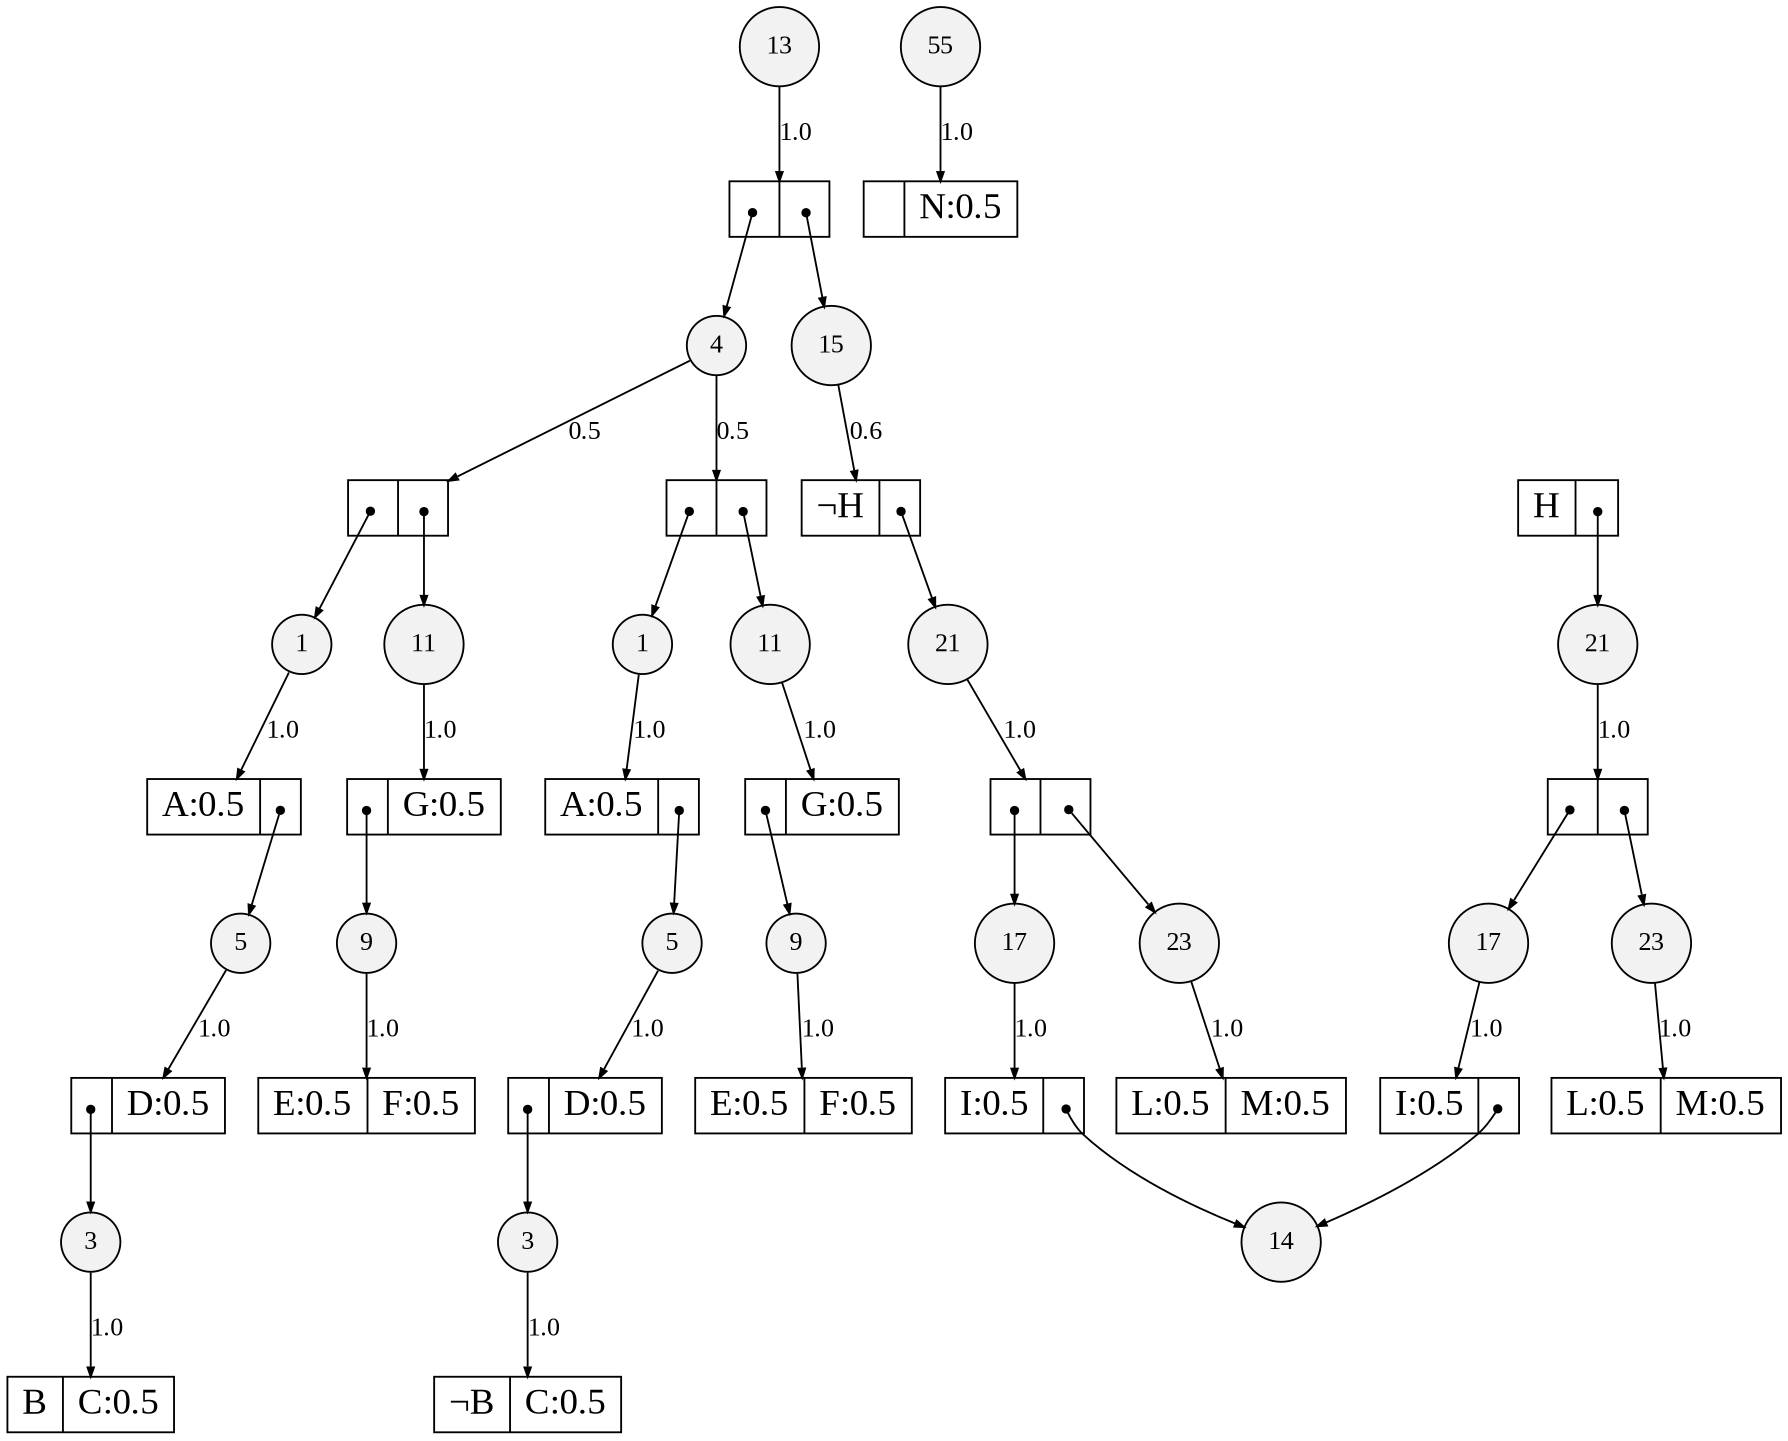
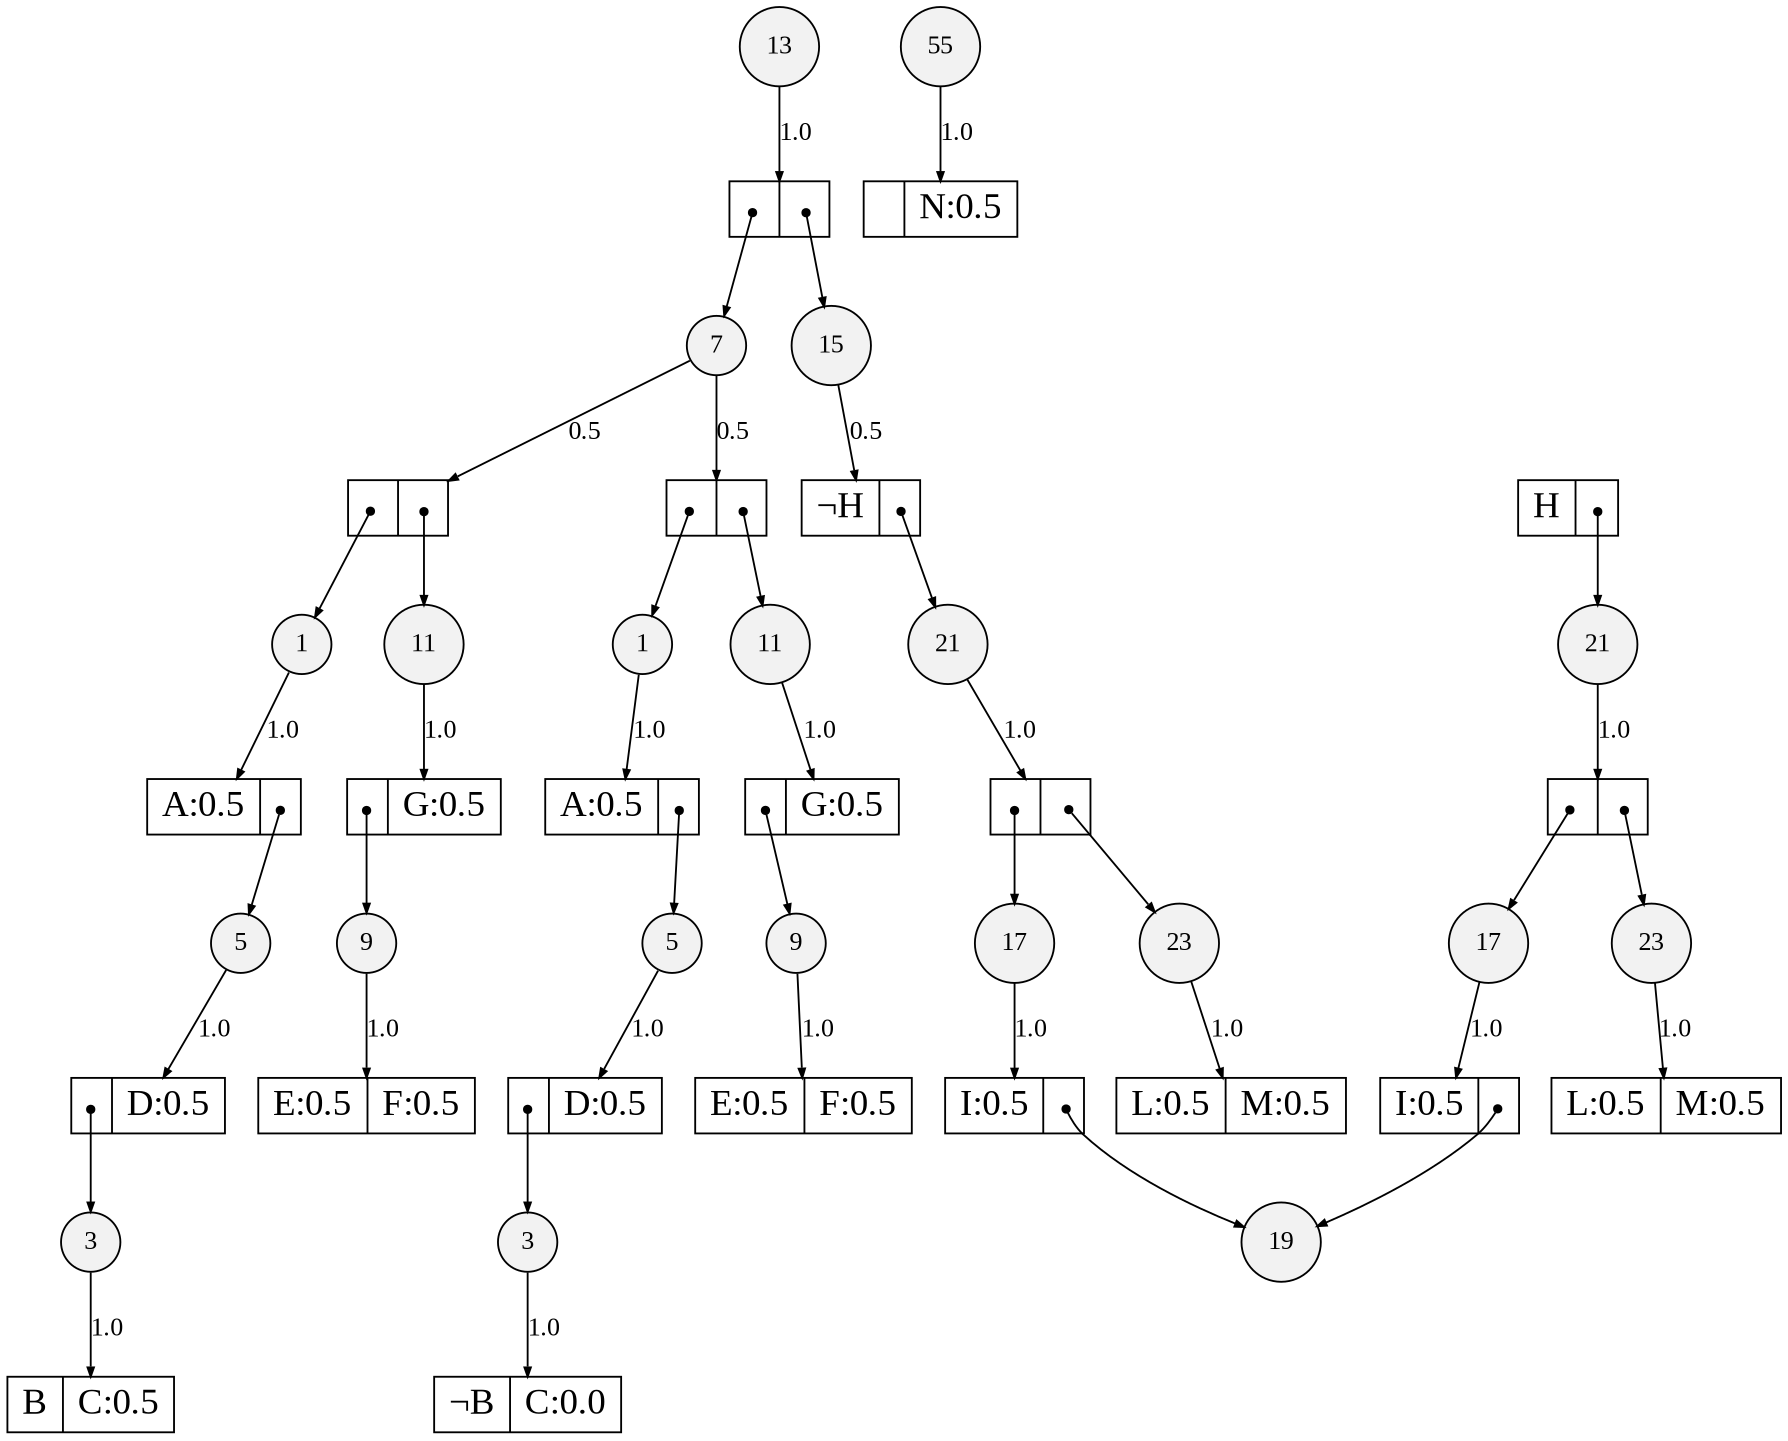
node "4": label "4" -> "7"
edge "15" -> "¬H": label "0.6" -> "0.5"
node "14": label "14" -> "19"
node "¬B": text "C:0.5" -> "C:0.0"
